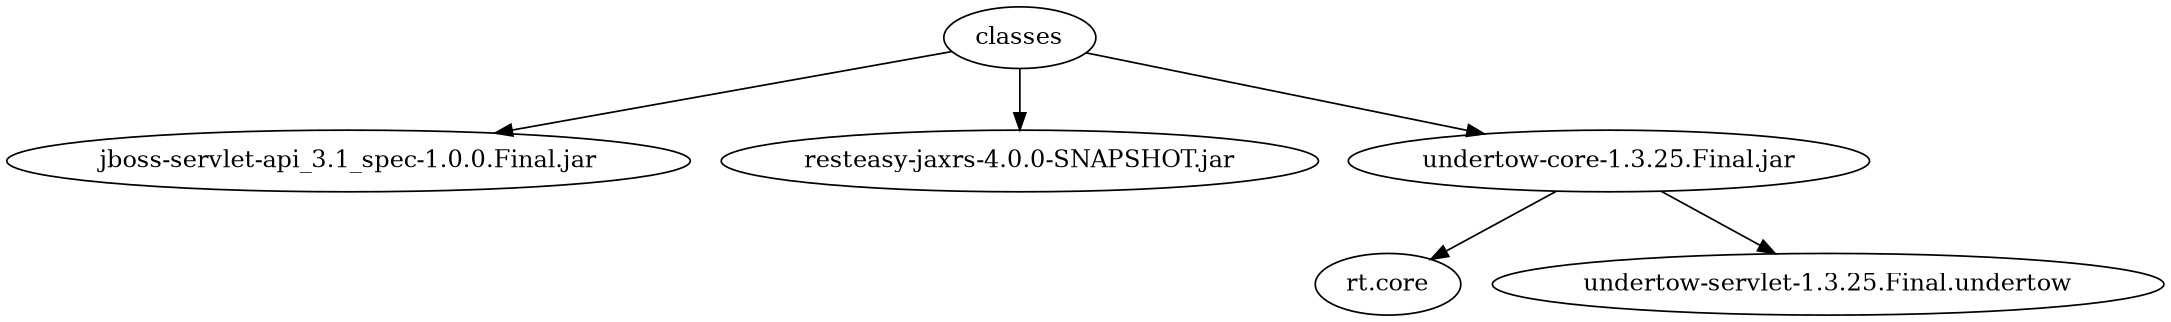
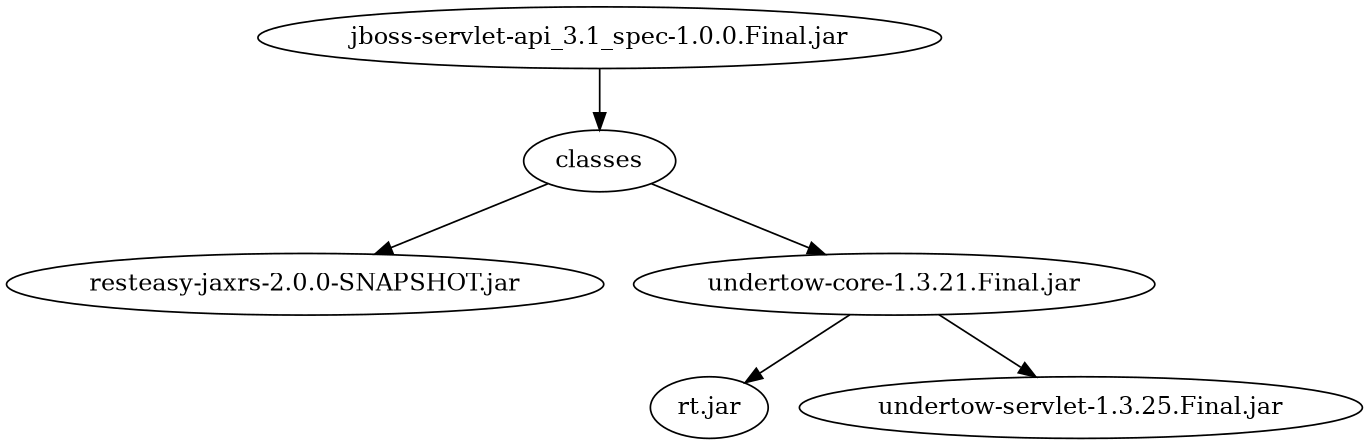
edge "classes" -> "jboss-servlet-api_3.1_spec-1.0.0.Final.jar": reversed
node "resteasy-jaxrs-4.0.0-SNAPSHOT.jar": label "resteasy-jaxrs-4.0.0-SNAPSHOT.jar" -> "resteasy-jaxrs-2.0.0-SNAPSHOT.jar"
node "undertow-core-1.3.25.Final.jar": label "undertow-core-1.3.25.Final.jar" -> "undertow-core-1.3.21.Final.jar"
node "rt.core": label "rt.core" -> "rt.jar"
node "undertow-servlet-1.3.25.Final.undertow": label "undertow-servlet-1.3.25.Final.undertow" -> "undertow-servlet-1.3.25.Final.jar"
